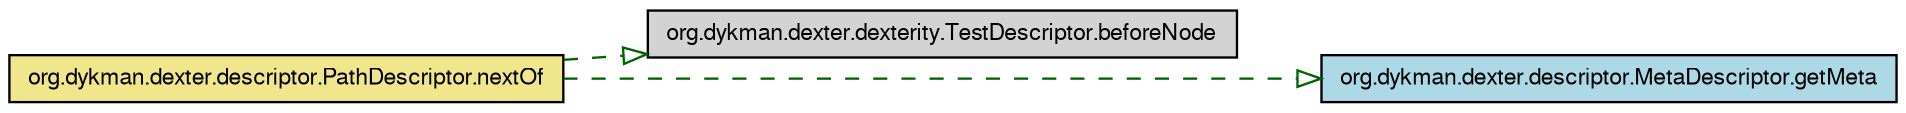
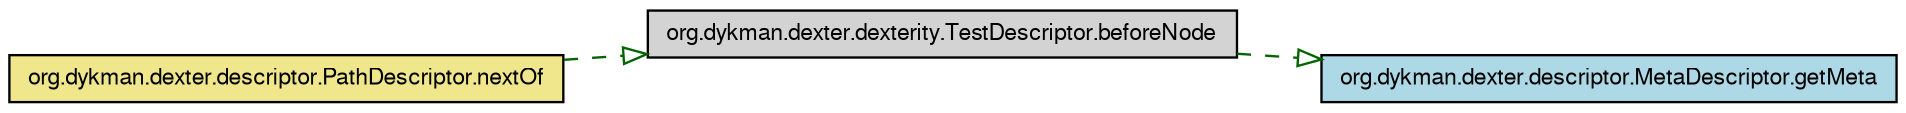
edge "org.dykman.dexter.descriptor.PathDescriptor.nextOf" -> "org.dykman.dexter.descriptor.MetaDescriptor.getMeta": now "org.dykman.dexter.dexterity.TestDescriptor.beforeNode" -> "org.dykman.dexter.descriptor.MetaDescriptor.getMeta"
